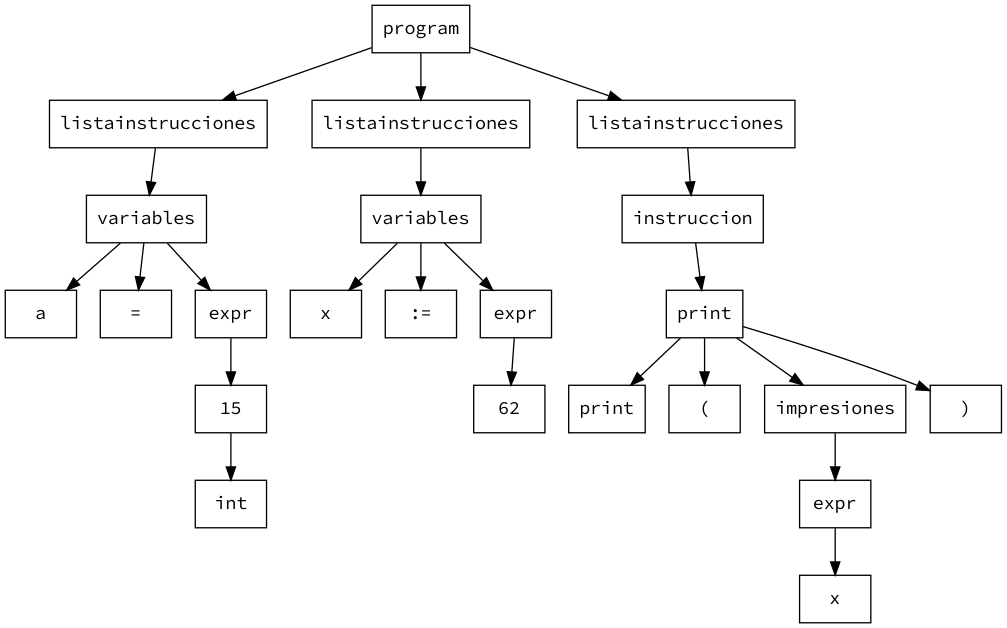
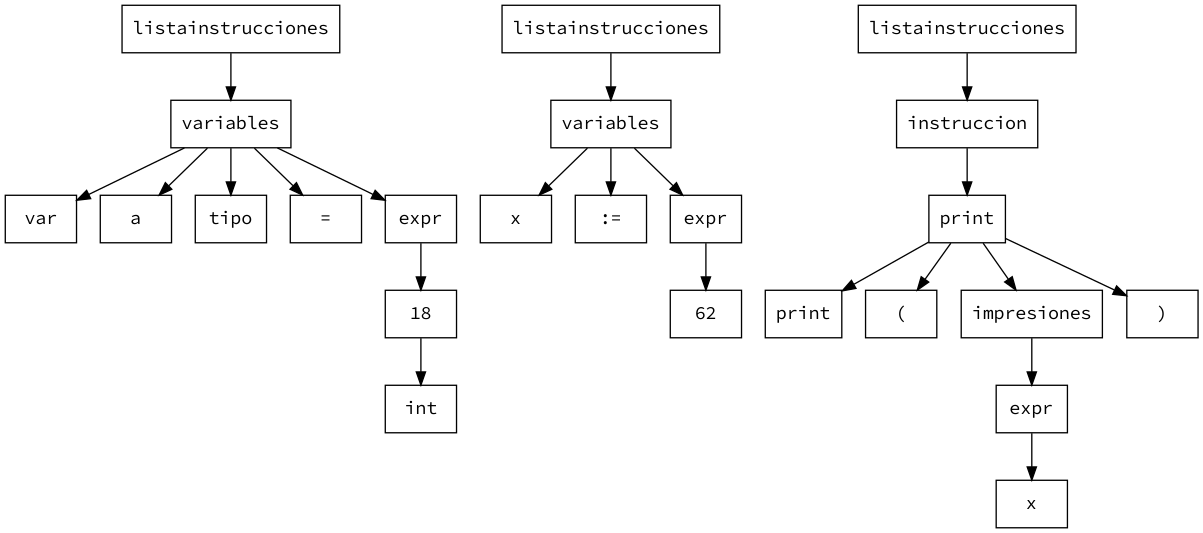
node "program": removed
node "var": added
node "tipo": added
node "15": label "15" -> "18"
